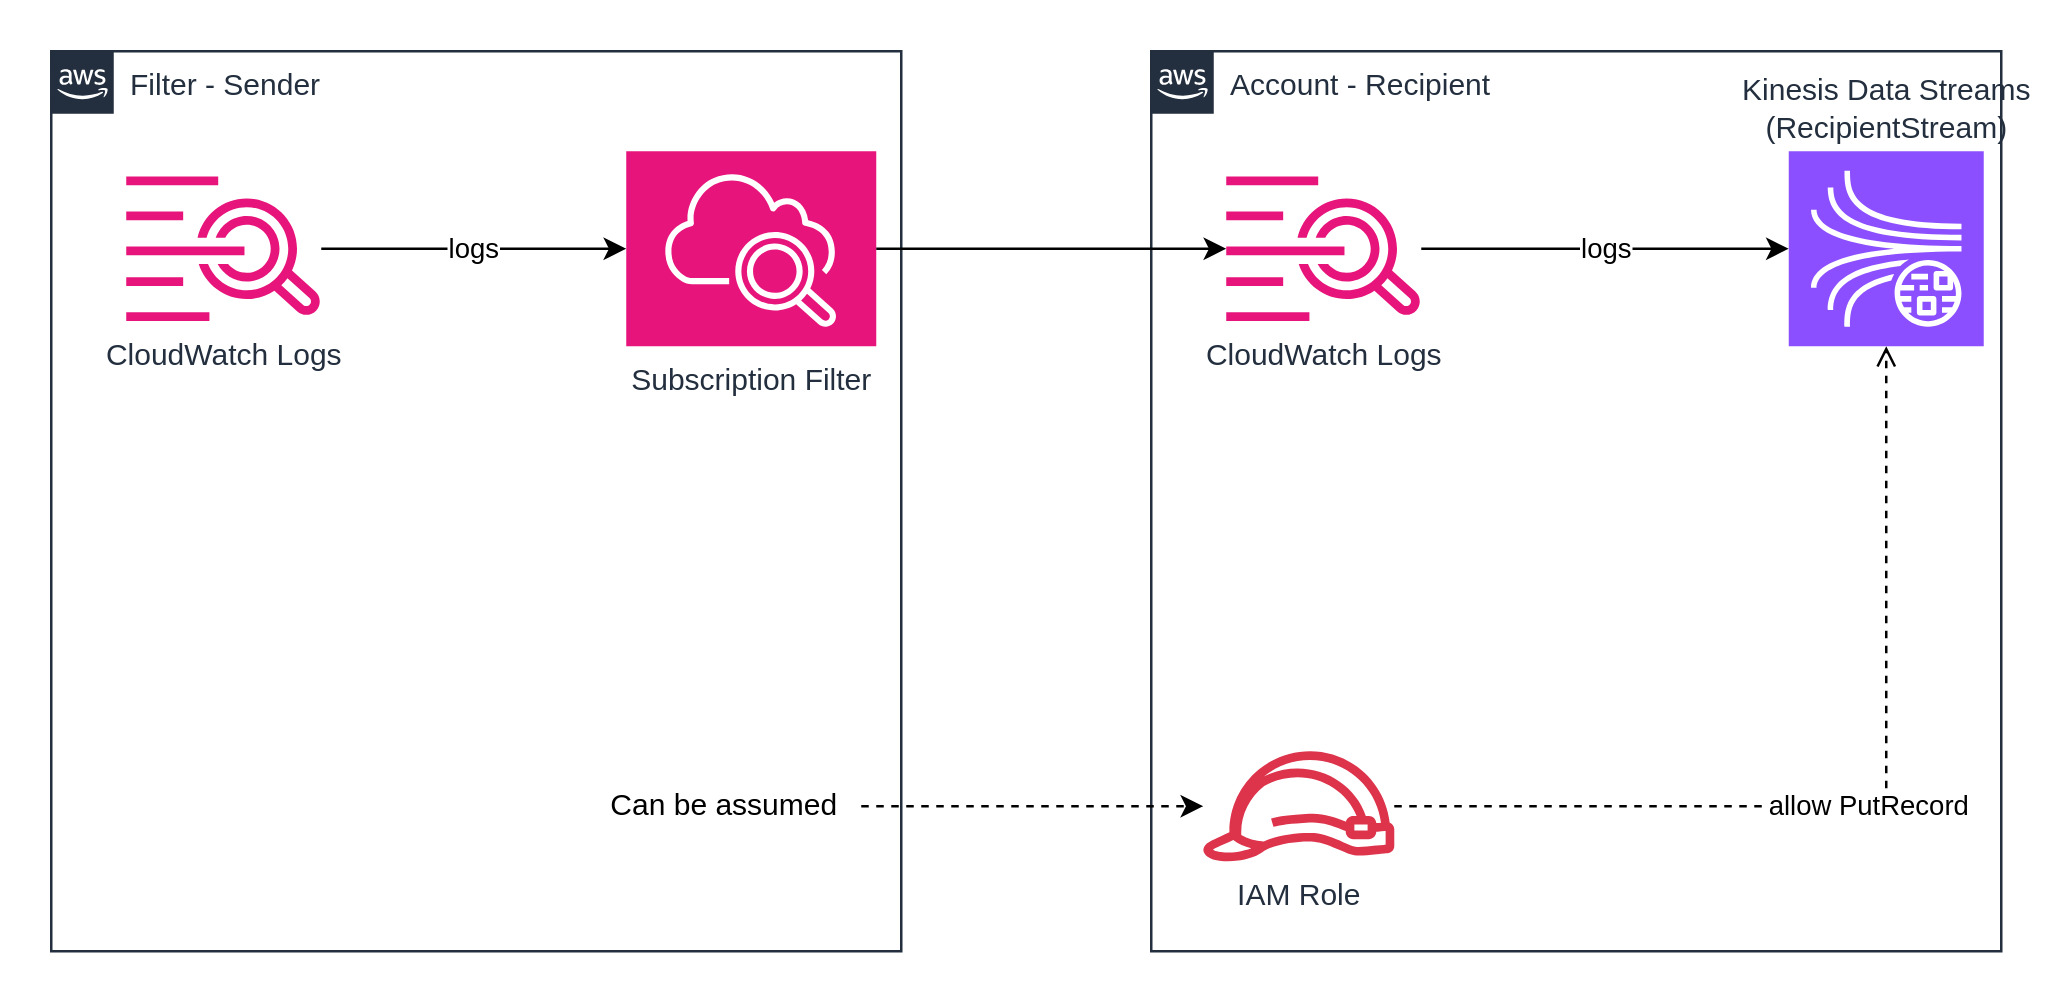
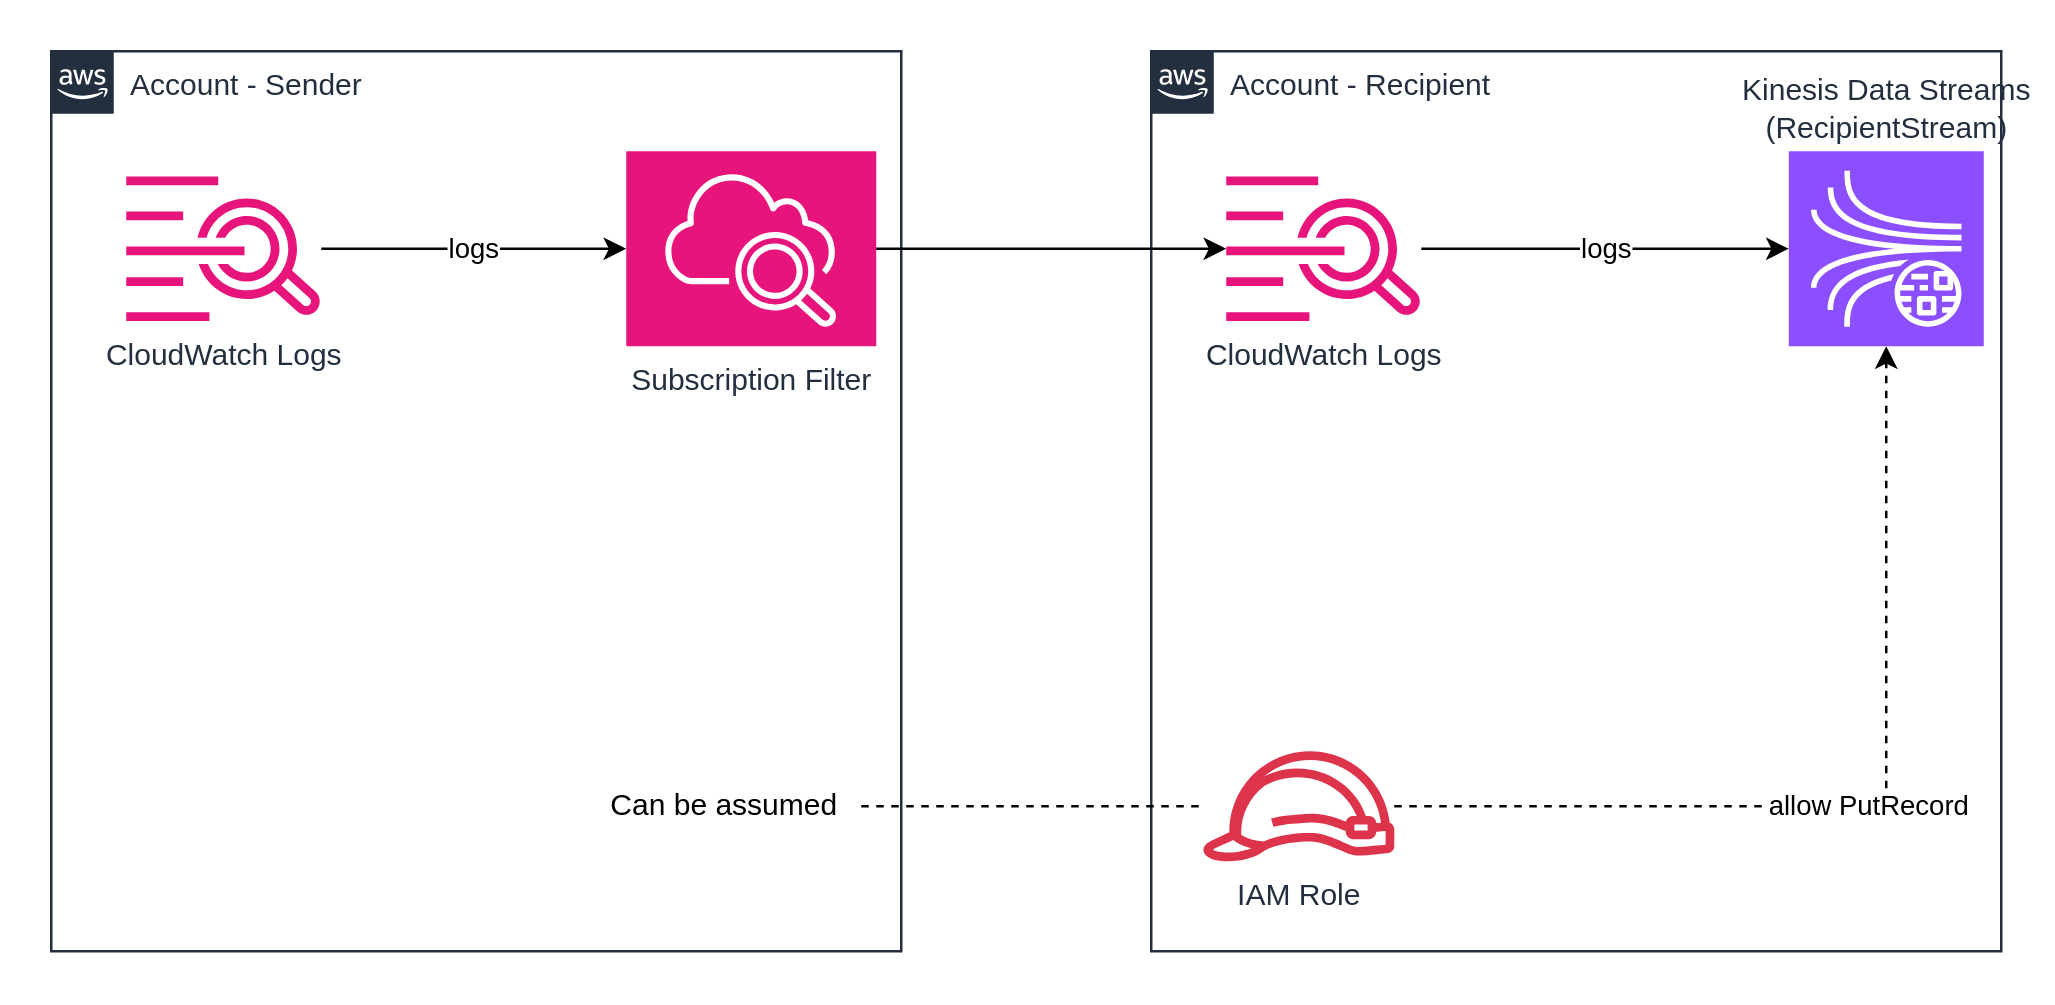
node "Filter - Sender": label "Filter - Sender" -> "Account - Sender"
edge "IAM Role" -> "Kinesis Data Streams (RecipientStream)": arrowhead open -> classic
edge "Can be assumed" -> "IAM Role": arrowhead classic -> none
